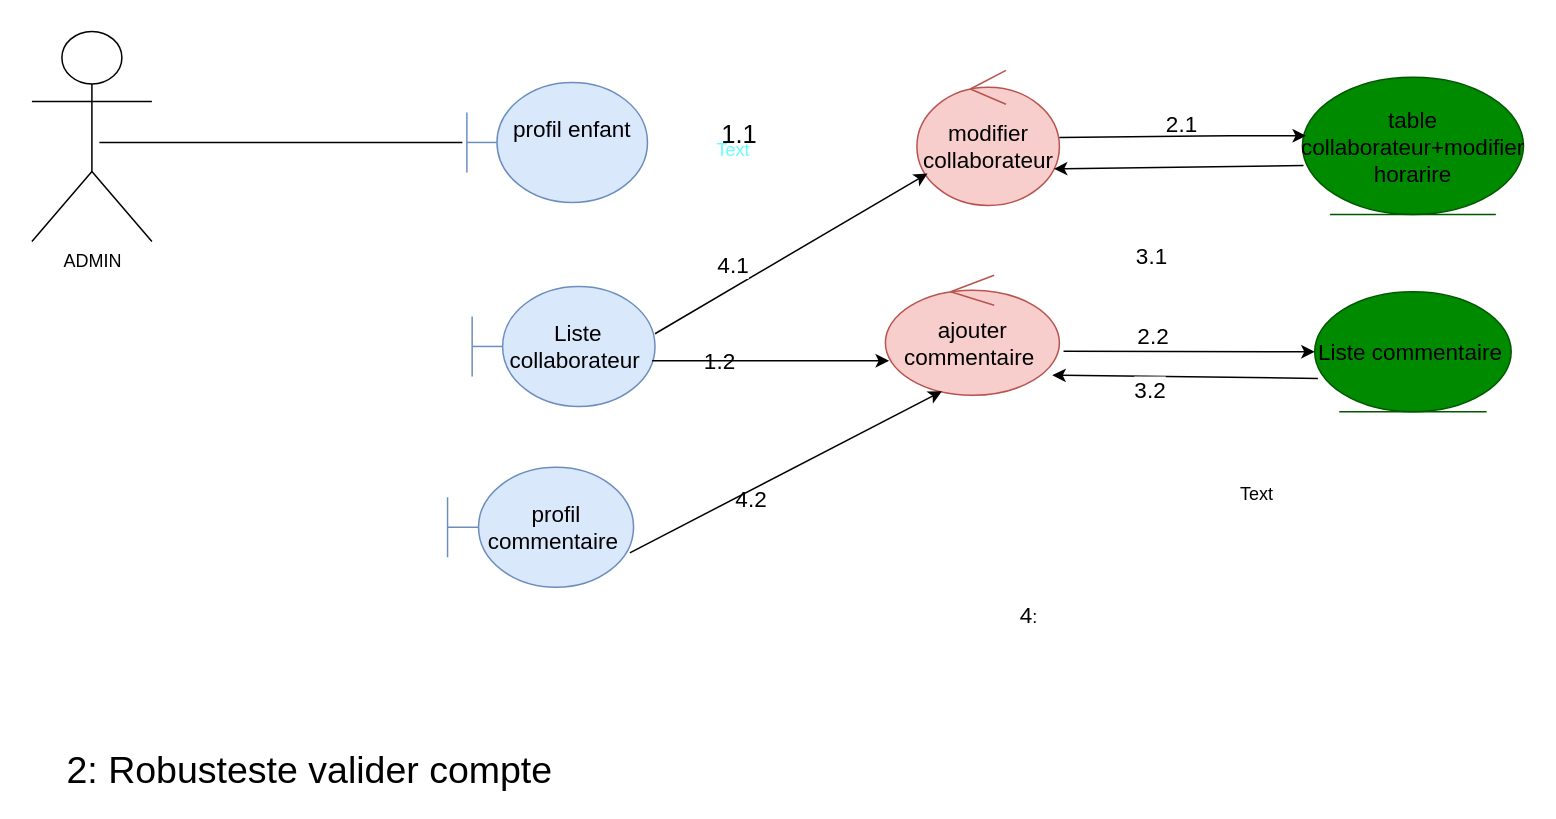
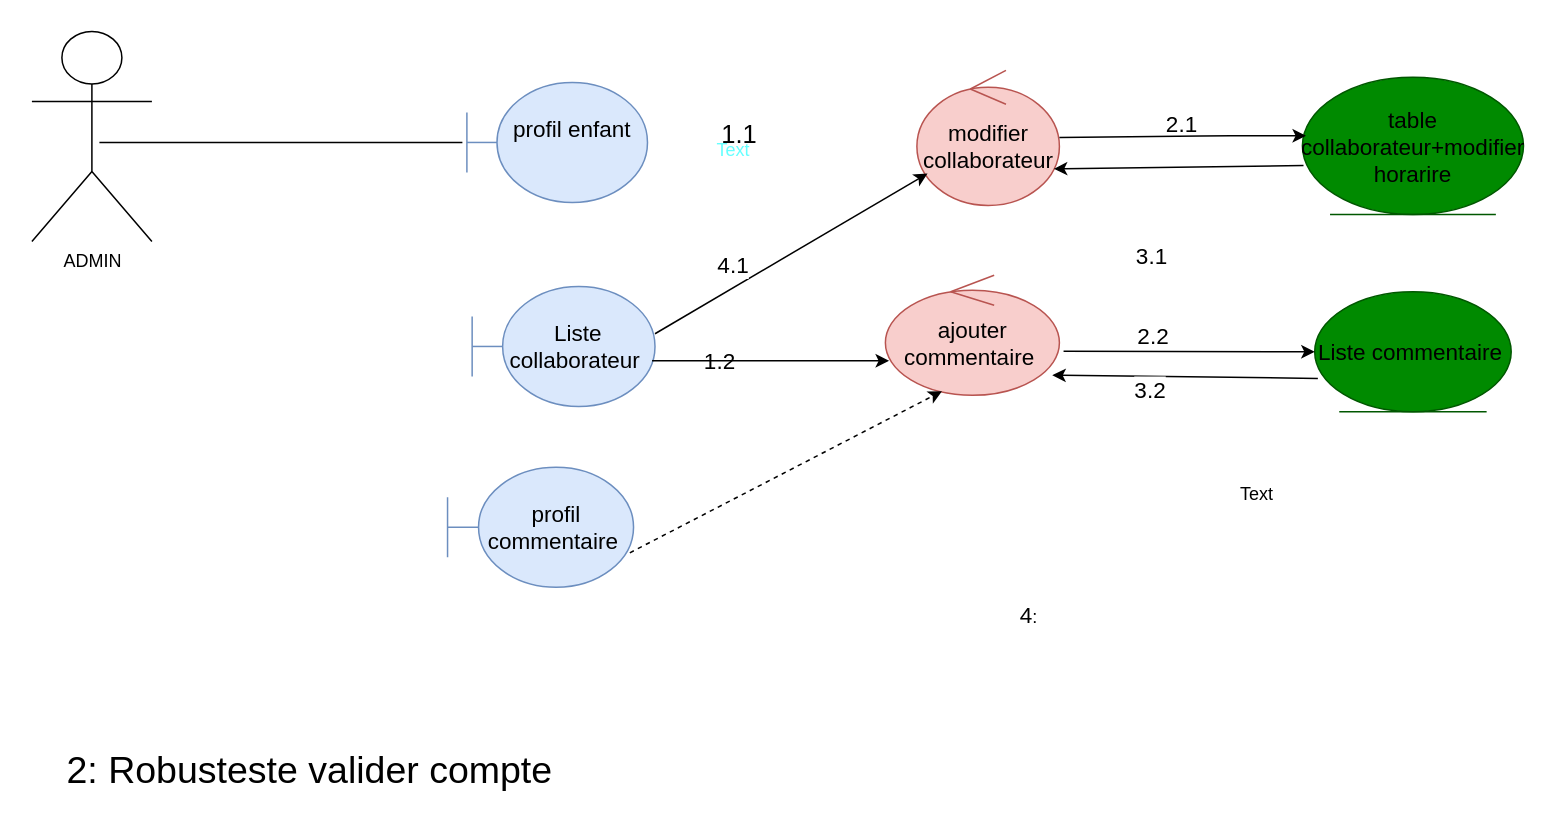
edge "profil commentaire" -> "ajouter commentaire": style solid -> dashed
node "4.2": removed
